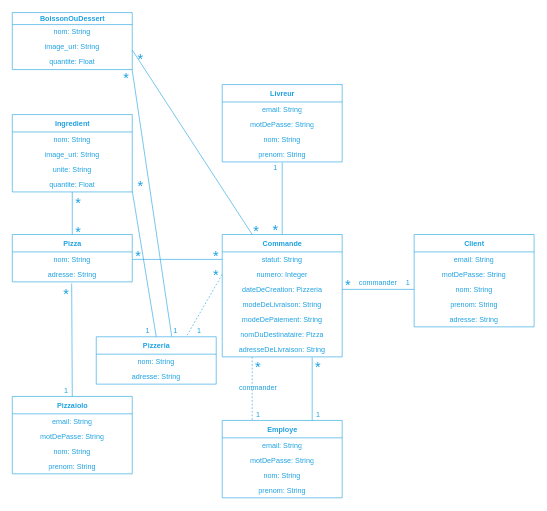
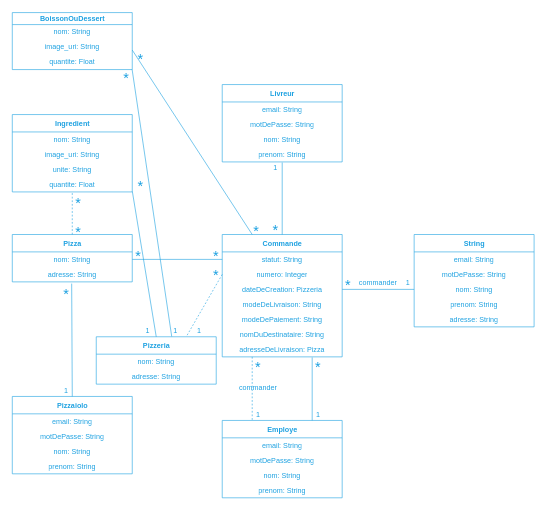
edge "Ingredient" -- "Pizza": style solid -> dashed
node "Client": label "Client" -> "String"
node "nomDuDestinataire: Pizza": label "nomDuDestinataire: Pizza" -> "nomDuDestinataire: String"
node "adresseDeLivraison: String": label "adresseDeLivraison: String" -> "adresseDeLivraison: Pizza"
